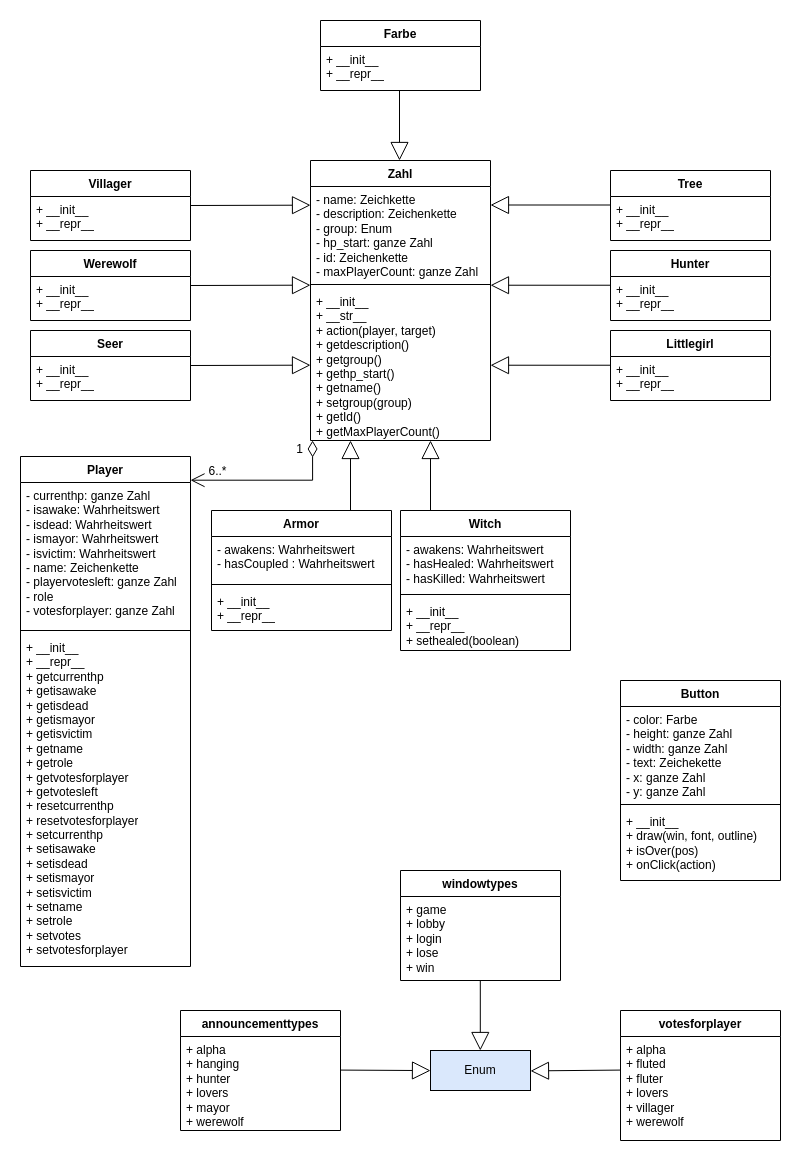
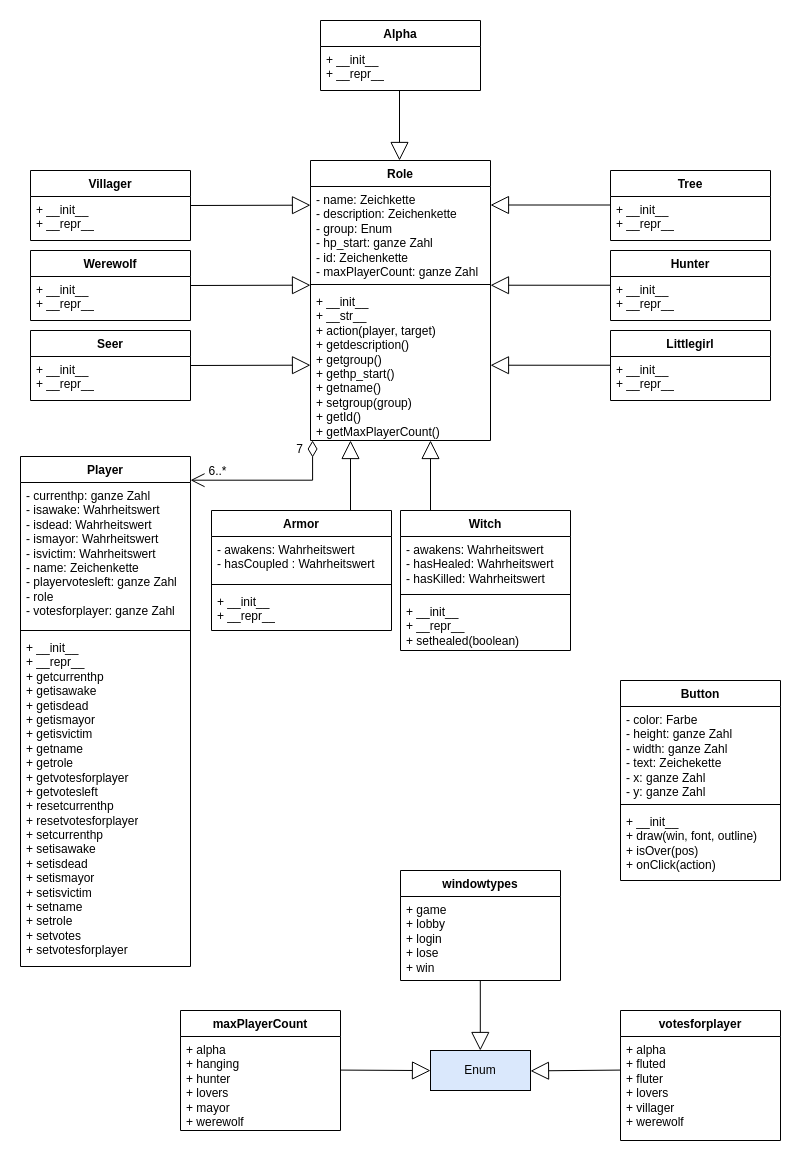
node "Farbe": label "Farbe" -> "Alpha"
node "Zahl": label "Zahl" -> "Role"
node "1": label "1" -> "7"
node "announcementtypes": label "announcementtypes" -> "maxPlayerCount"
